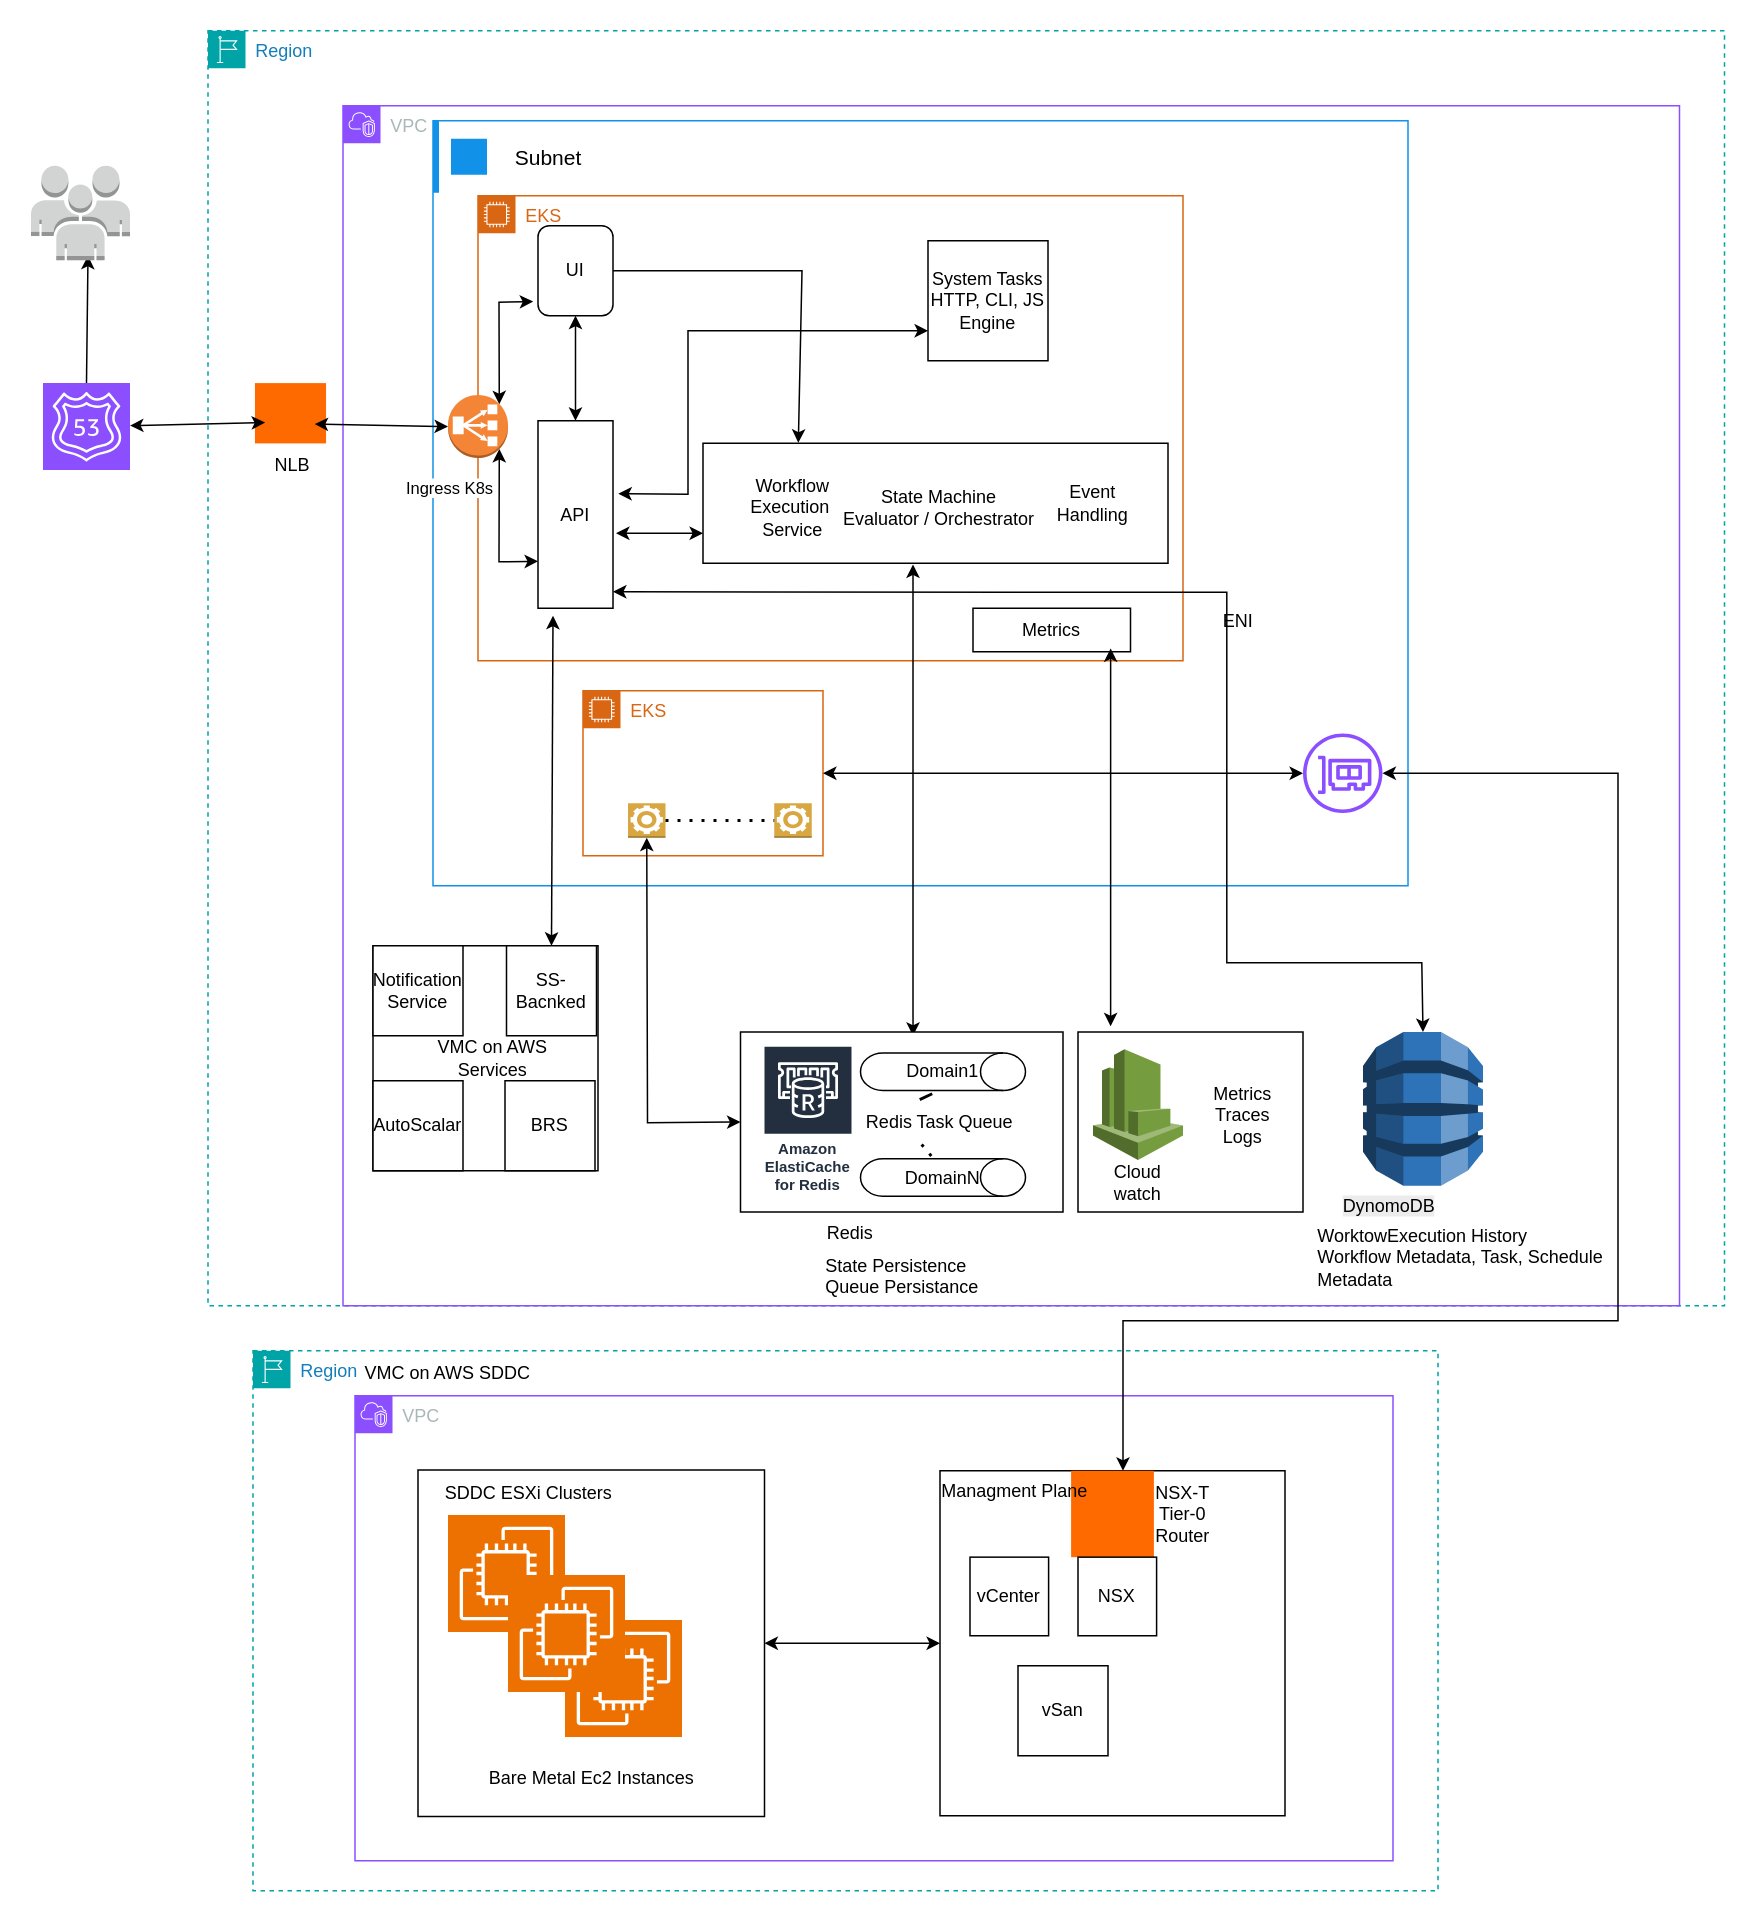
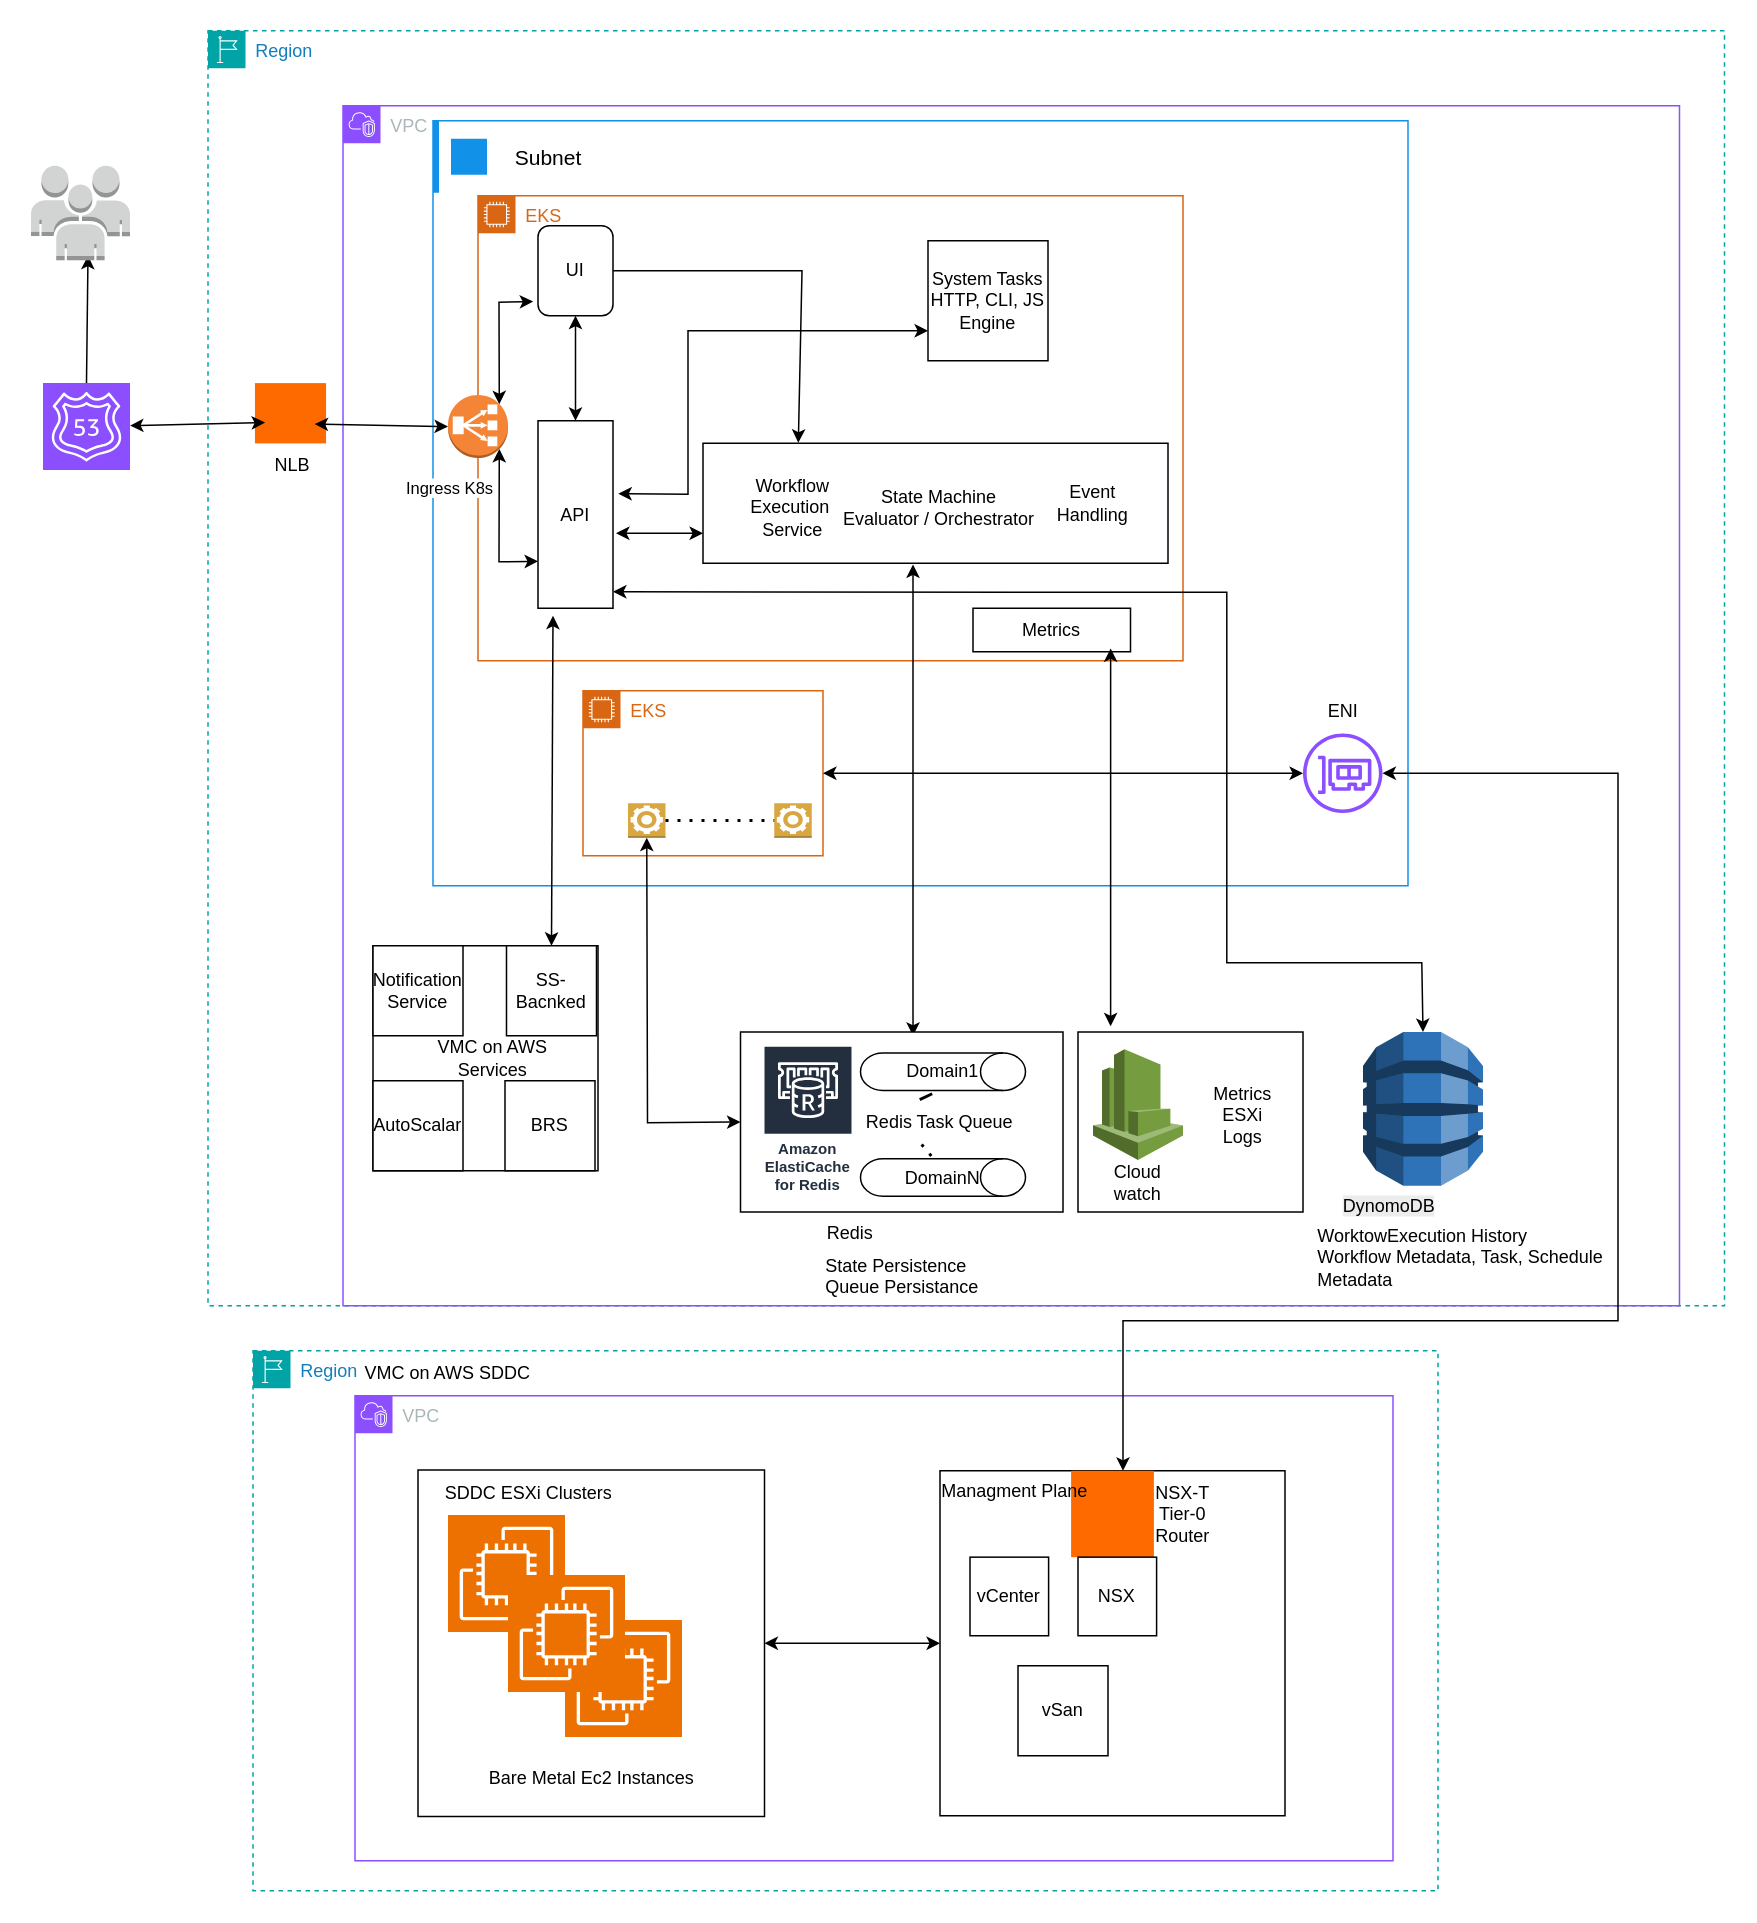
node "ENI": moved (1238, 621) -> (1343, 711)
node "Metrics Traces Logs": label "Metrics Traces Logs" -> "Metrics ESXi Logs"
